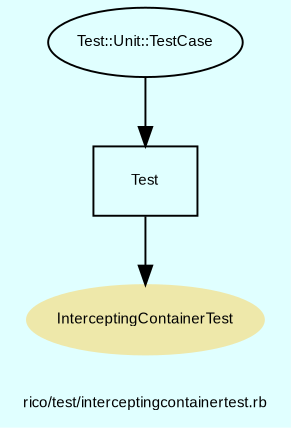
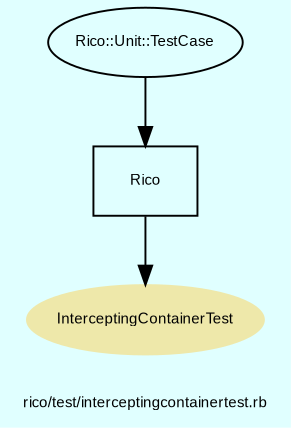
node "Test::Unit::TestCase": label "Test::Unit::TestCase" -> "Rico::Unit::TestCase"
node "Test": label "Test" -> "Rico"
